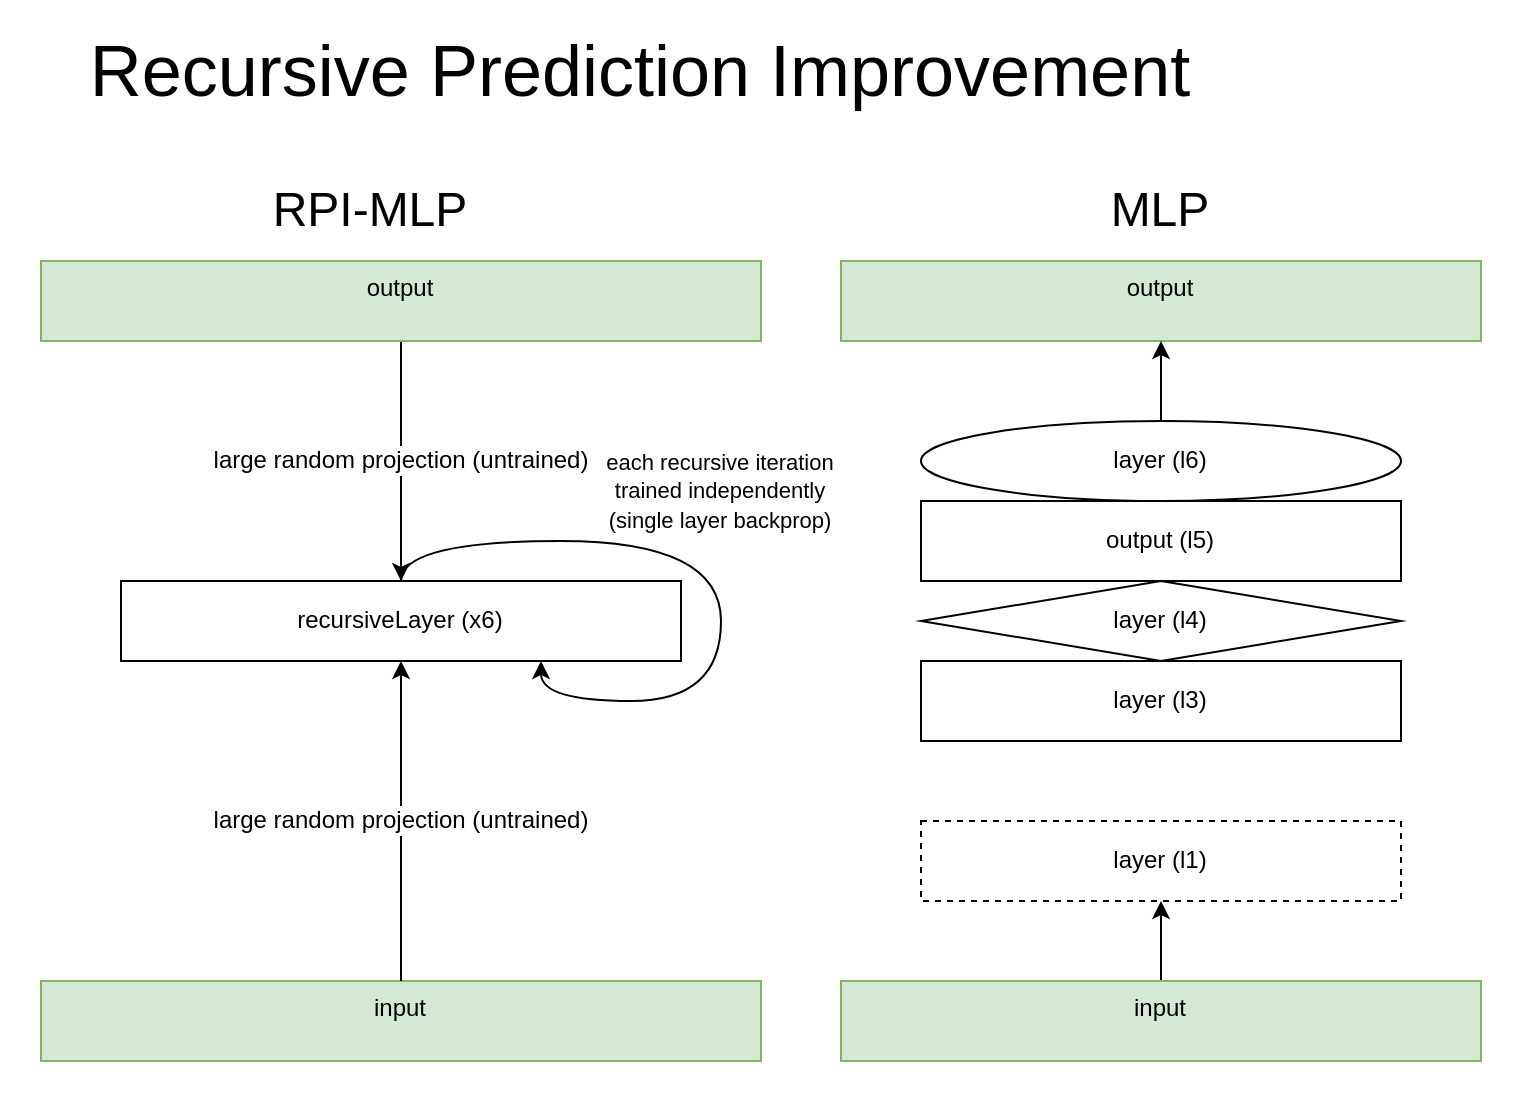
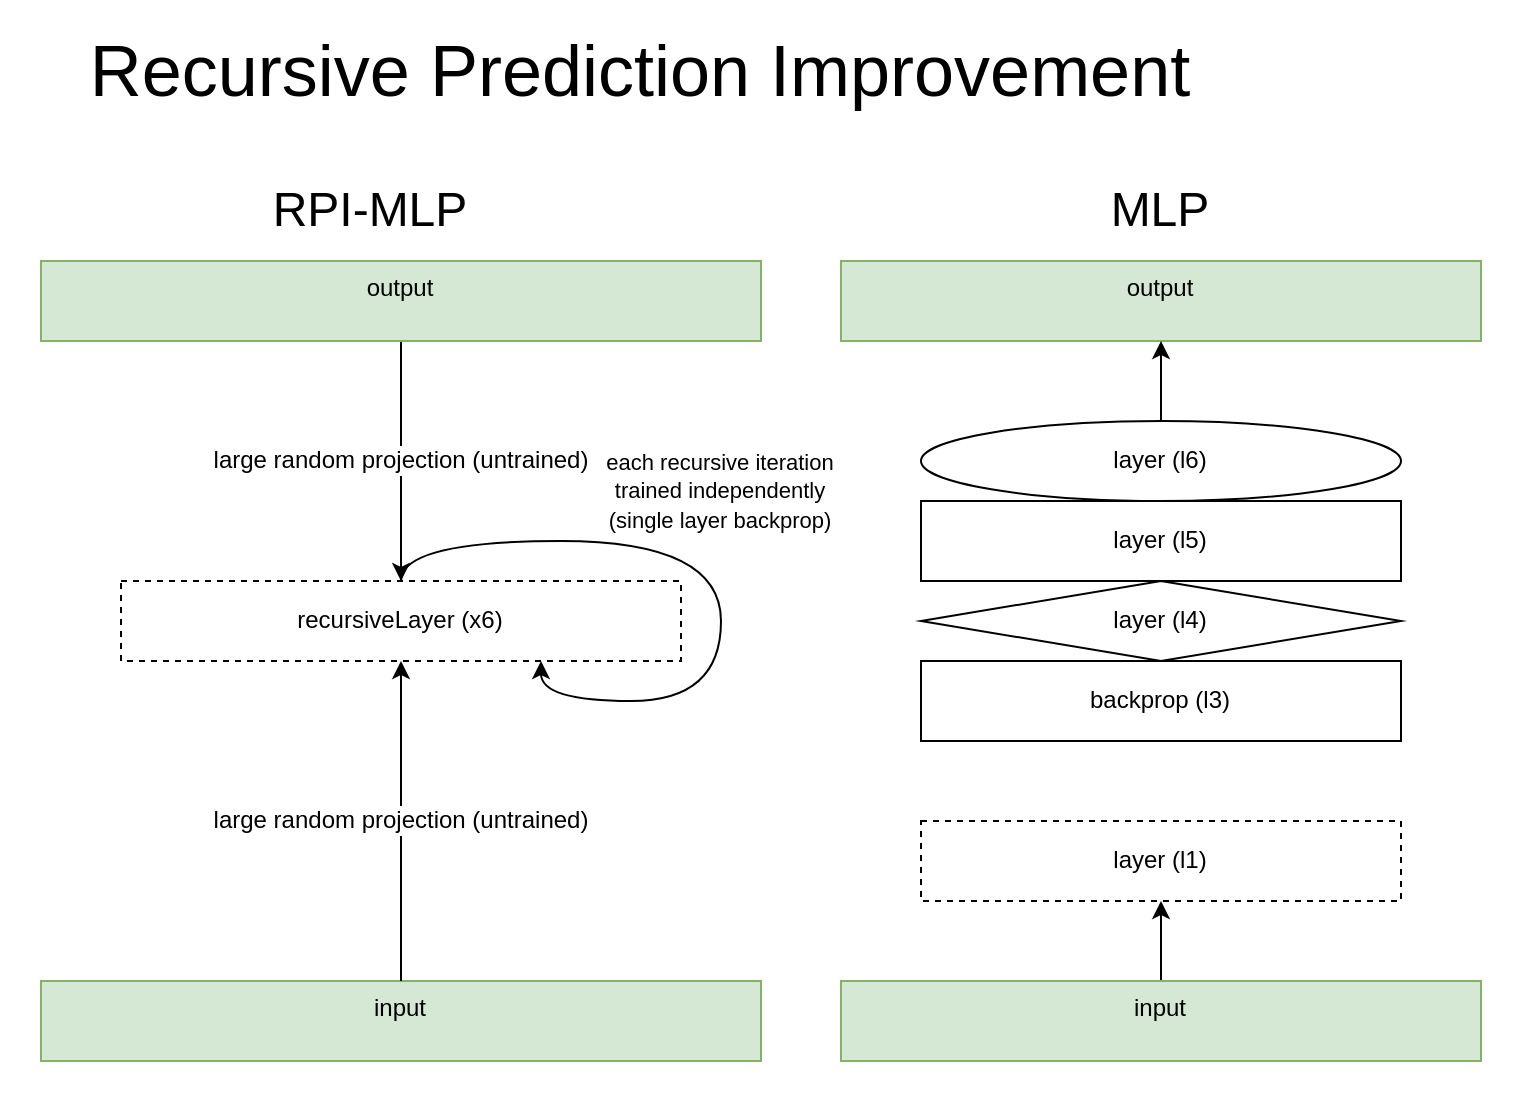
node "output (l5)": label "output (l5)" -> "layer (l5)"
node "recursiveLayer (x6)": style solid -> dashed
node "layer (l3)": label "layer (l3)" -> "backprop (l3)"
